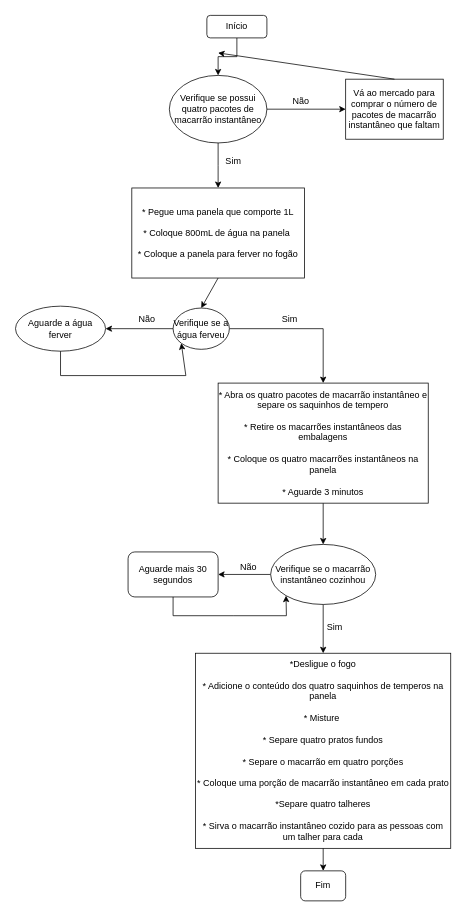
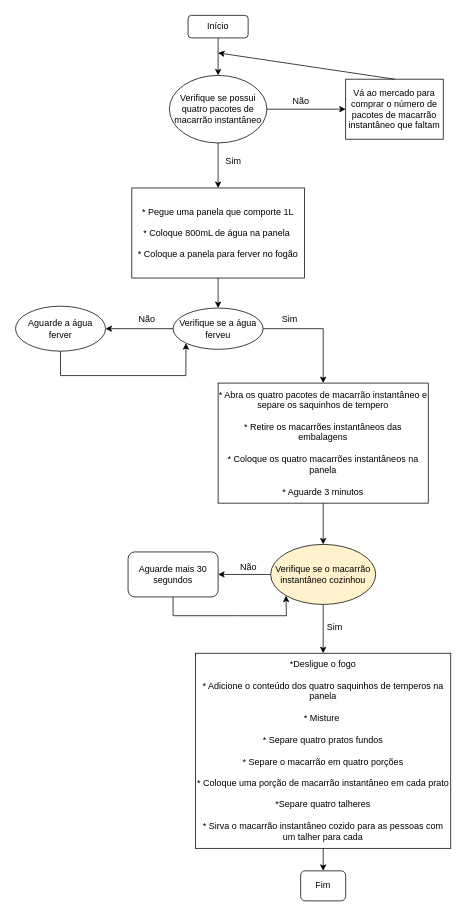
node "Início": moved (237, 27) -> (218, 27)
node "Verifique se a água ferveu": size 56x41 -> 90x41
node "Verifique se o macarrão instantâneo cozinhou": fillcolor #ffffff -> #fff2cc
